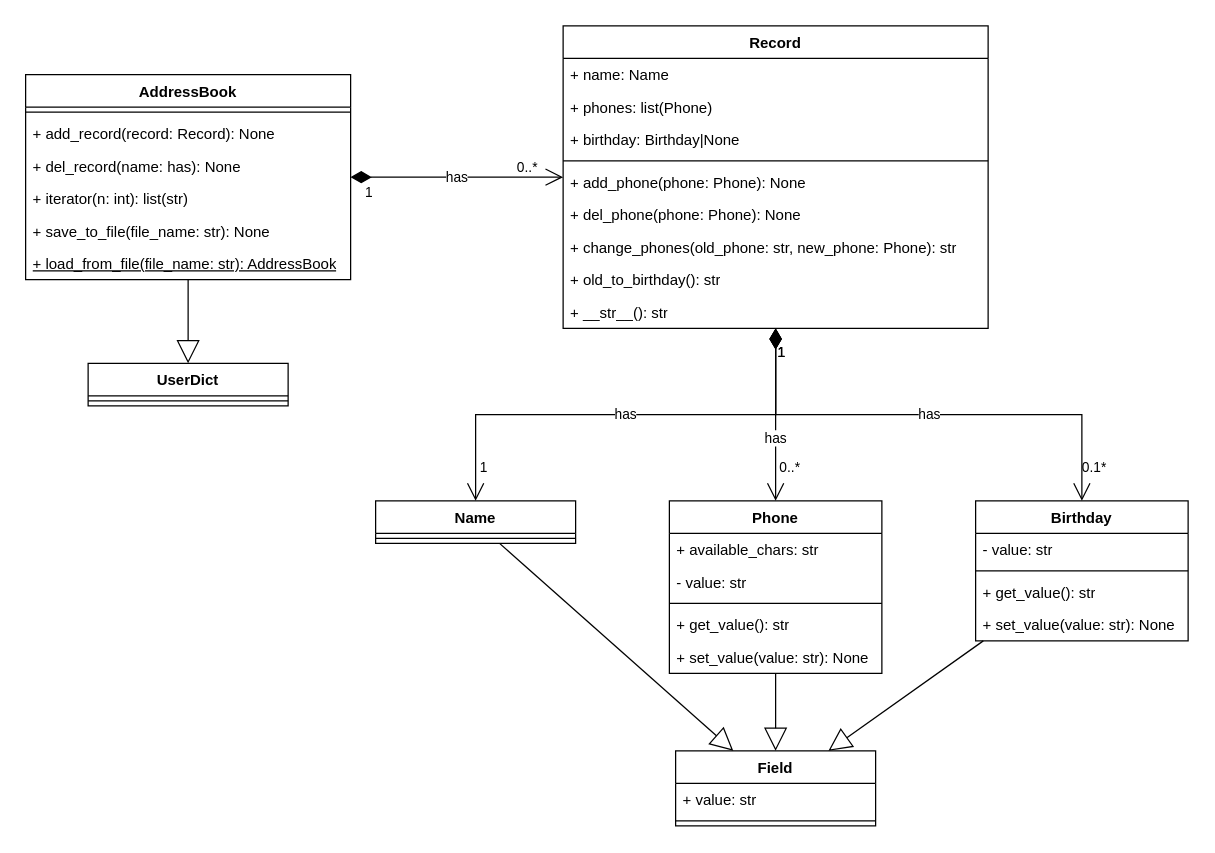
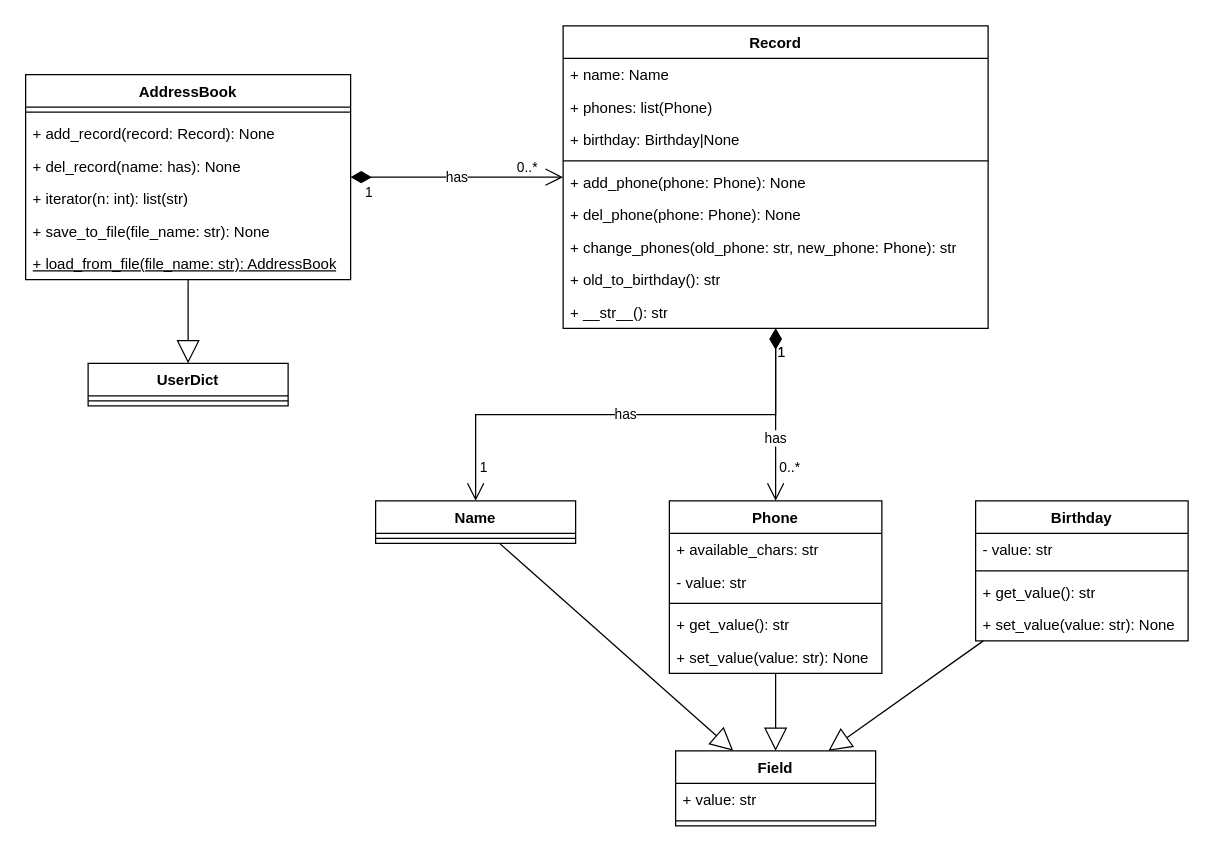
edge "Record" -- "Birthday": removed, labels "1", "has", "0.1*"
